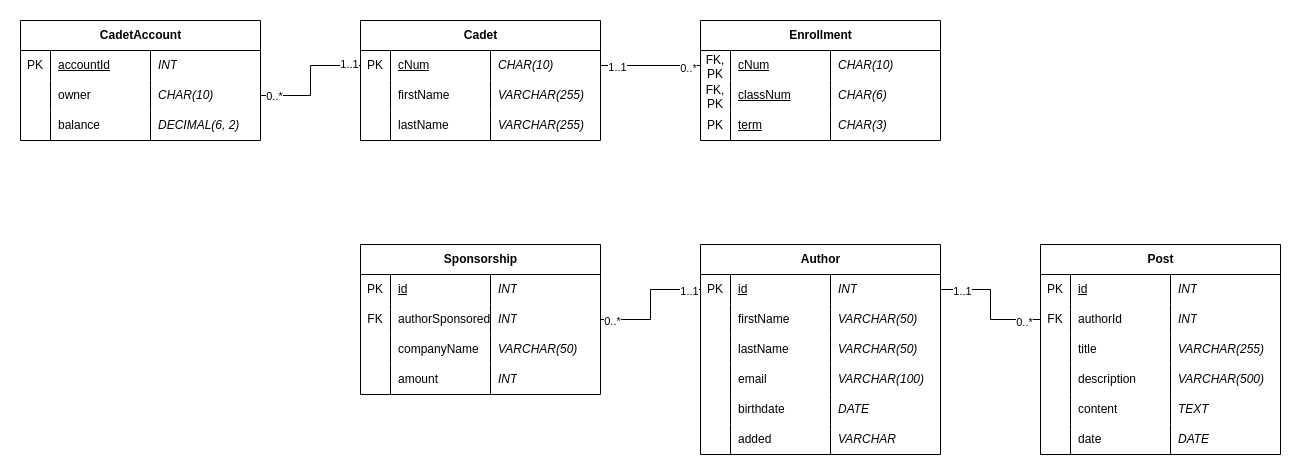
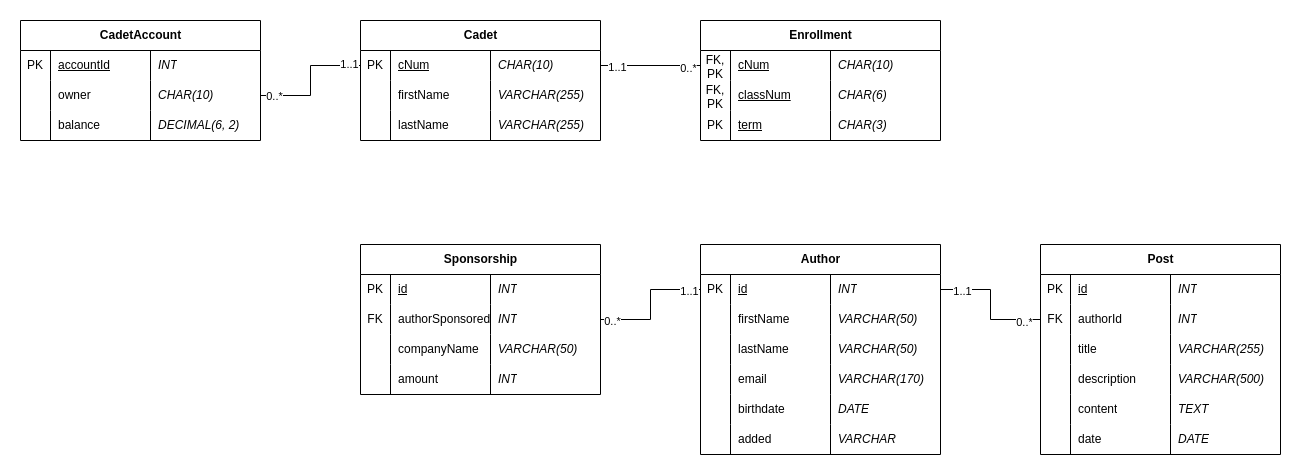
node "VARCHAR(100)": label "VARCHAR(100)" -> "VARCHAR(170)"
